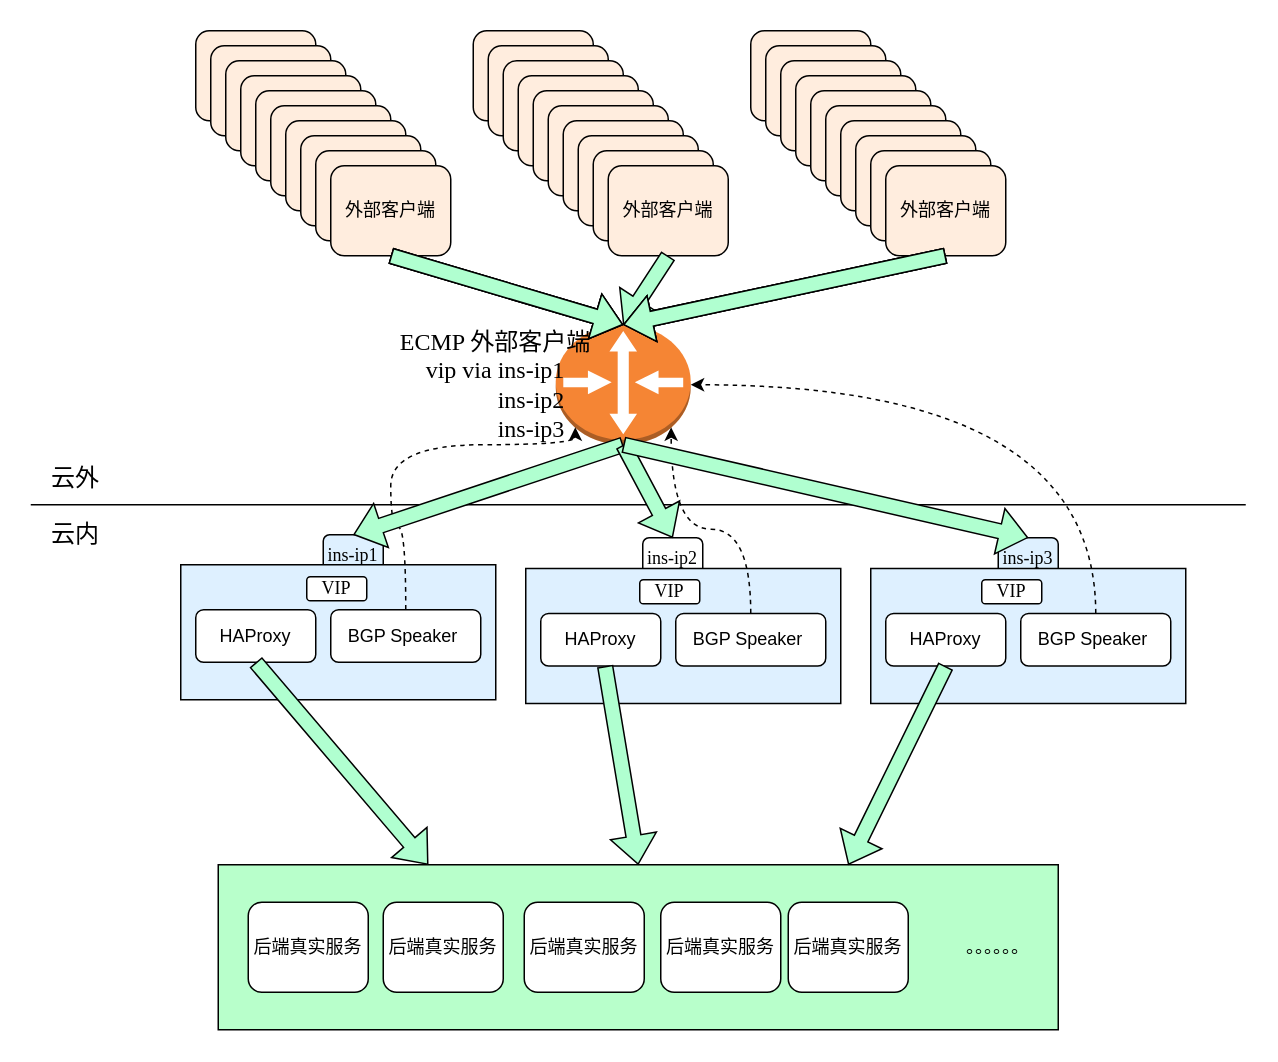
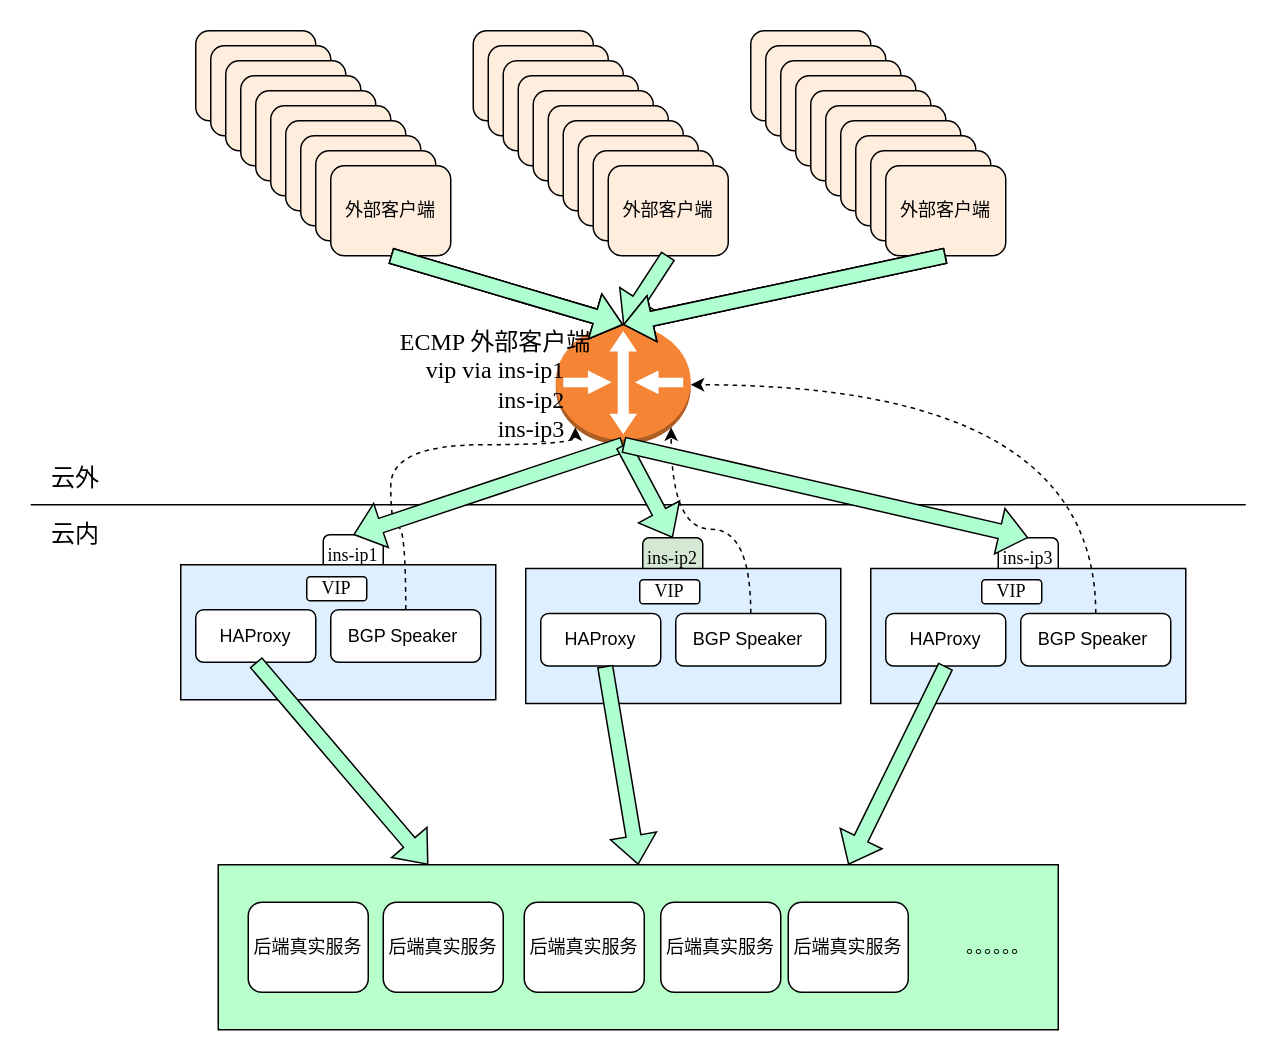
node "ins-ip1": fillcolor #def0ff -> #ffffff
node "ins-ip2": fillcolor #ffffff -> #d5e8d4
node "ins-ip3": fillcolor #def0ff -> #ffffff
